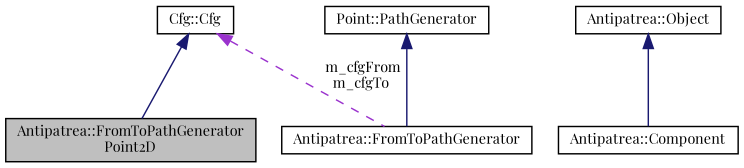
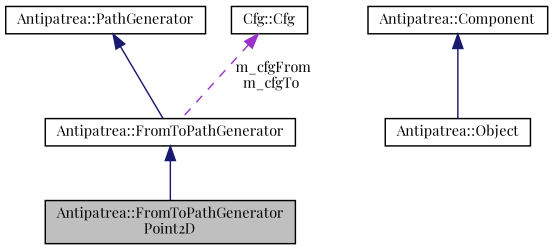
node "Point::PathGenerator": label "Point::PathGenerator" -> "Antipatrea::PathGenerator"
edge "Antipatrea::FromToPathGenerator Point2D" -> "Cfg::Cfg": now "Antipatrea::FromToPathGenerator Point2D" -> "Antipatrea::FromToPathGenerator"
edge "Antipatrea::Component" -> "Antipatrea::Object": reversed
